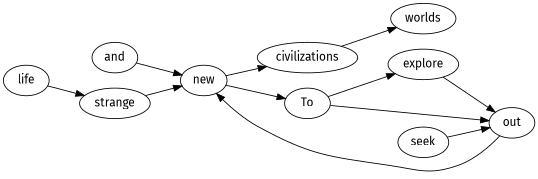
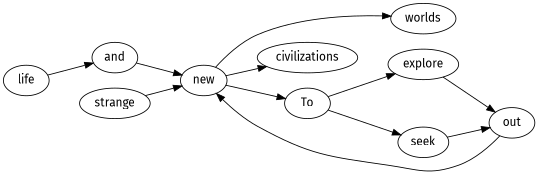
edge "civilizations" -> "worlds": now "new" -> "worlds"
edge "life" -> "strange": now "life" -> "and"
edge "To" -> "out": now "To" -> "seek"
